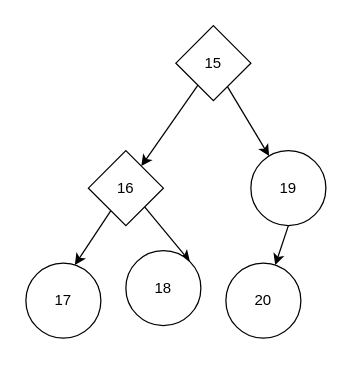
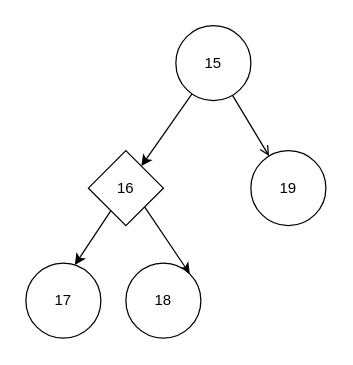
node "15": shape diamond -> ellipse
edge "15" -> "19": arrowhead classic -> open
edge "19" -> "20": removed
node "18": moved (163, 288) -> (163, 301)
node "20": removed
